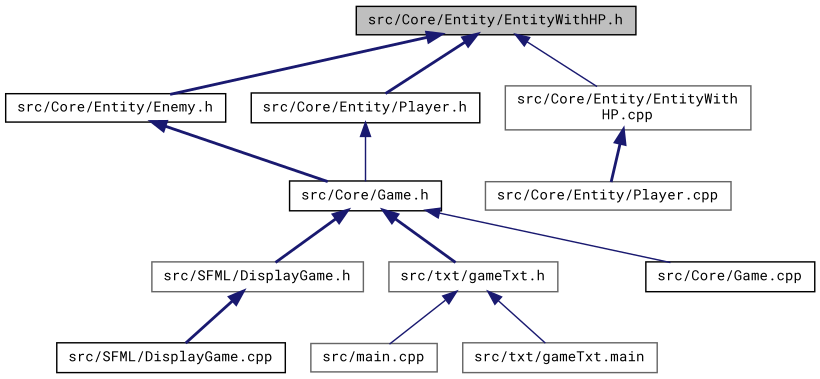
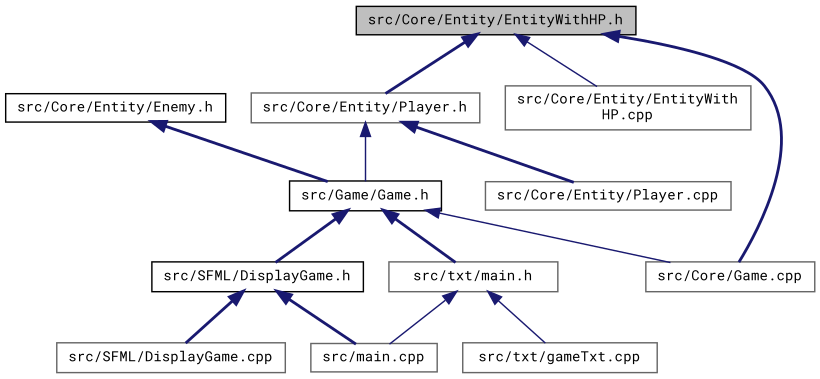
edge "src/Core/Entity/Enemy.h" -> "src/Core/Entity/EntityWithHP.h": now "src/Core/Game.cpp" -> "src/Core/Entity/EntityWithHP.h"
node "src/Core/Entity/Player.h": color black -> gray40
edge "src/Core/Entity/Player.cpp" -> "src/Core/Entity/EntityWith HP.cpp": now "src/Core/Entity/Player.cpp" -> "src/Core/Entity/Player.h"
node "src/Core/Game.h": label "src/Core/Game.h" -> "src/Game/Game.h"
node "src/SFML/DisplayGame.h": color gray40 -> black
node "src/txt/gameTxt.h": label "src/txt/gameTxt.h" -> "src/txt/main.h"
node "src/Core/Game.cpp": color black -> gray40
edge "src/main.cpp" -> "src/SFML/DisplayGame.h": added
node "src/SFML/DisplayGame.cpp": color black -> gray40
node "src/txt/gameTxt.main": label "src/txt/gameTxt.main" -> "src/txt/gameTxt.cpp"
